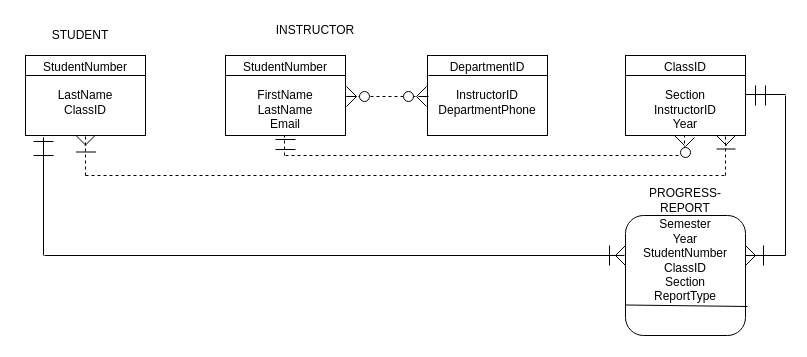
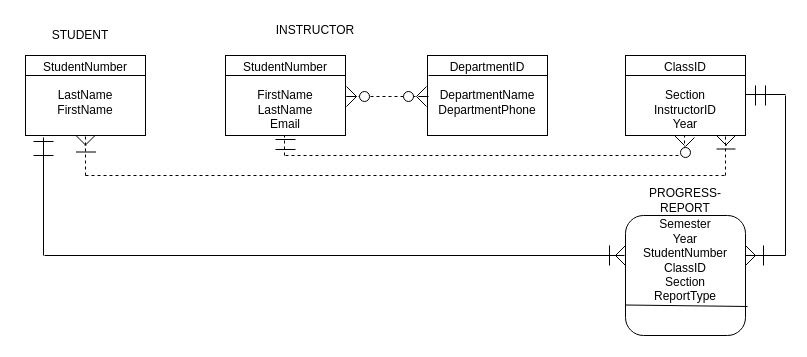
node "StudentNumber LastName ClassID": label "StudentNumber LastName ClassID" -> "StudentNumber LastName FirstName"
node "DepartmentID InstructorID DepartmentPhone": label "DepartmentID InstructorID DepartmentPhone" -> "DepartmentID DepartmentName DepartmentPhone"
